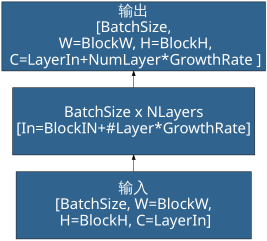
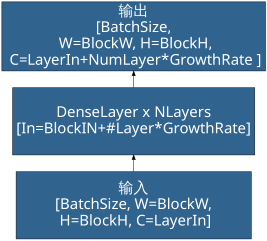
node "BatchSize x NLayers [In=BlockIN+#Layer*GrowthRate]": label "BatchSize x NLayers [In=BlockIN+#Layer*GrowthRate]" -> "DenseLayer x NLayers [In=BlockIN+#Layer*GrowthRate]"
